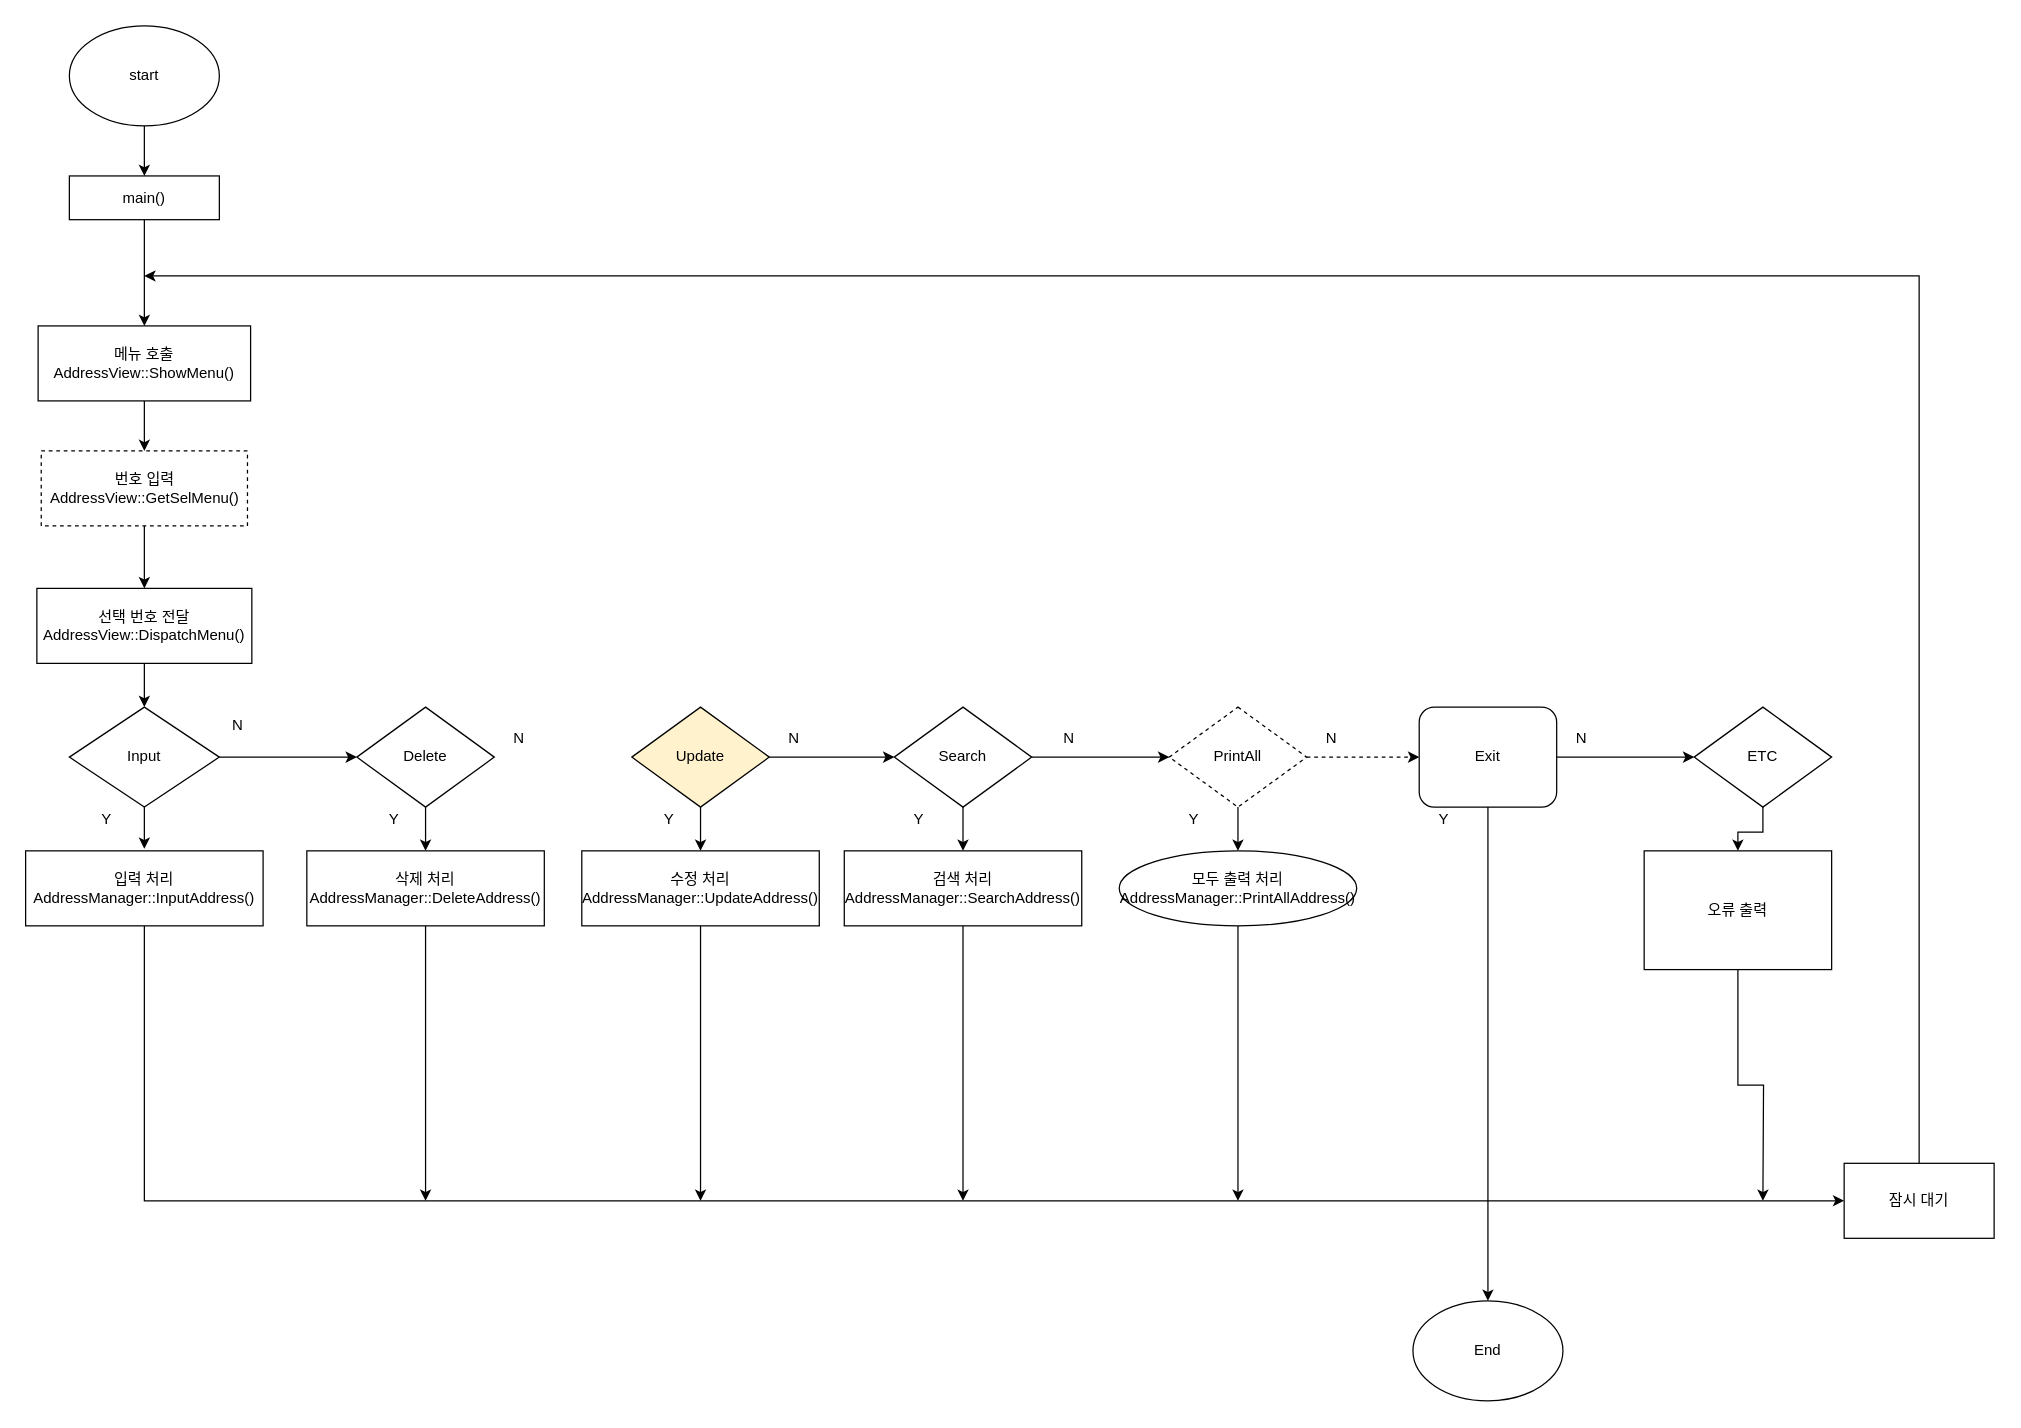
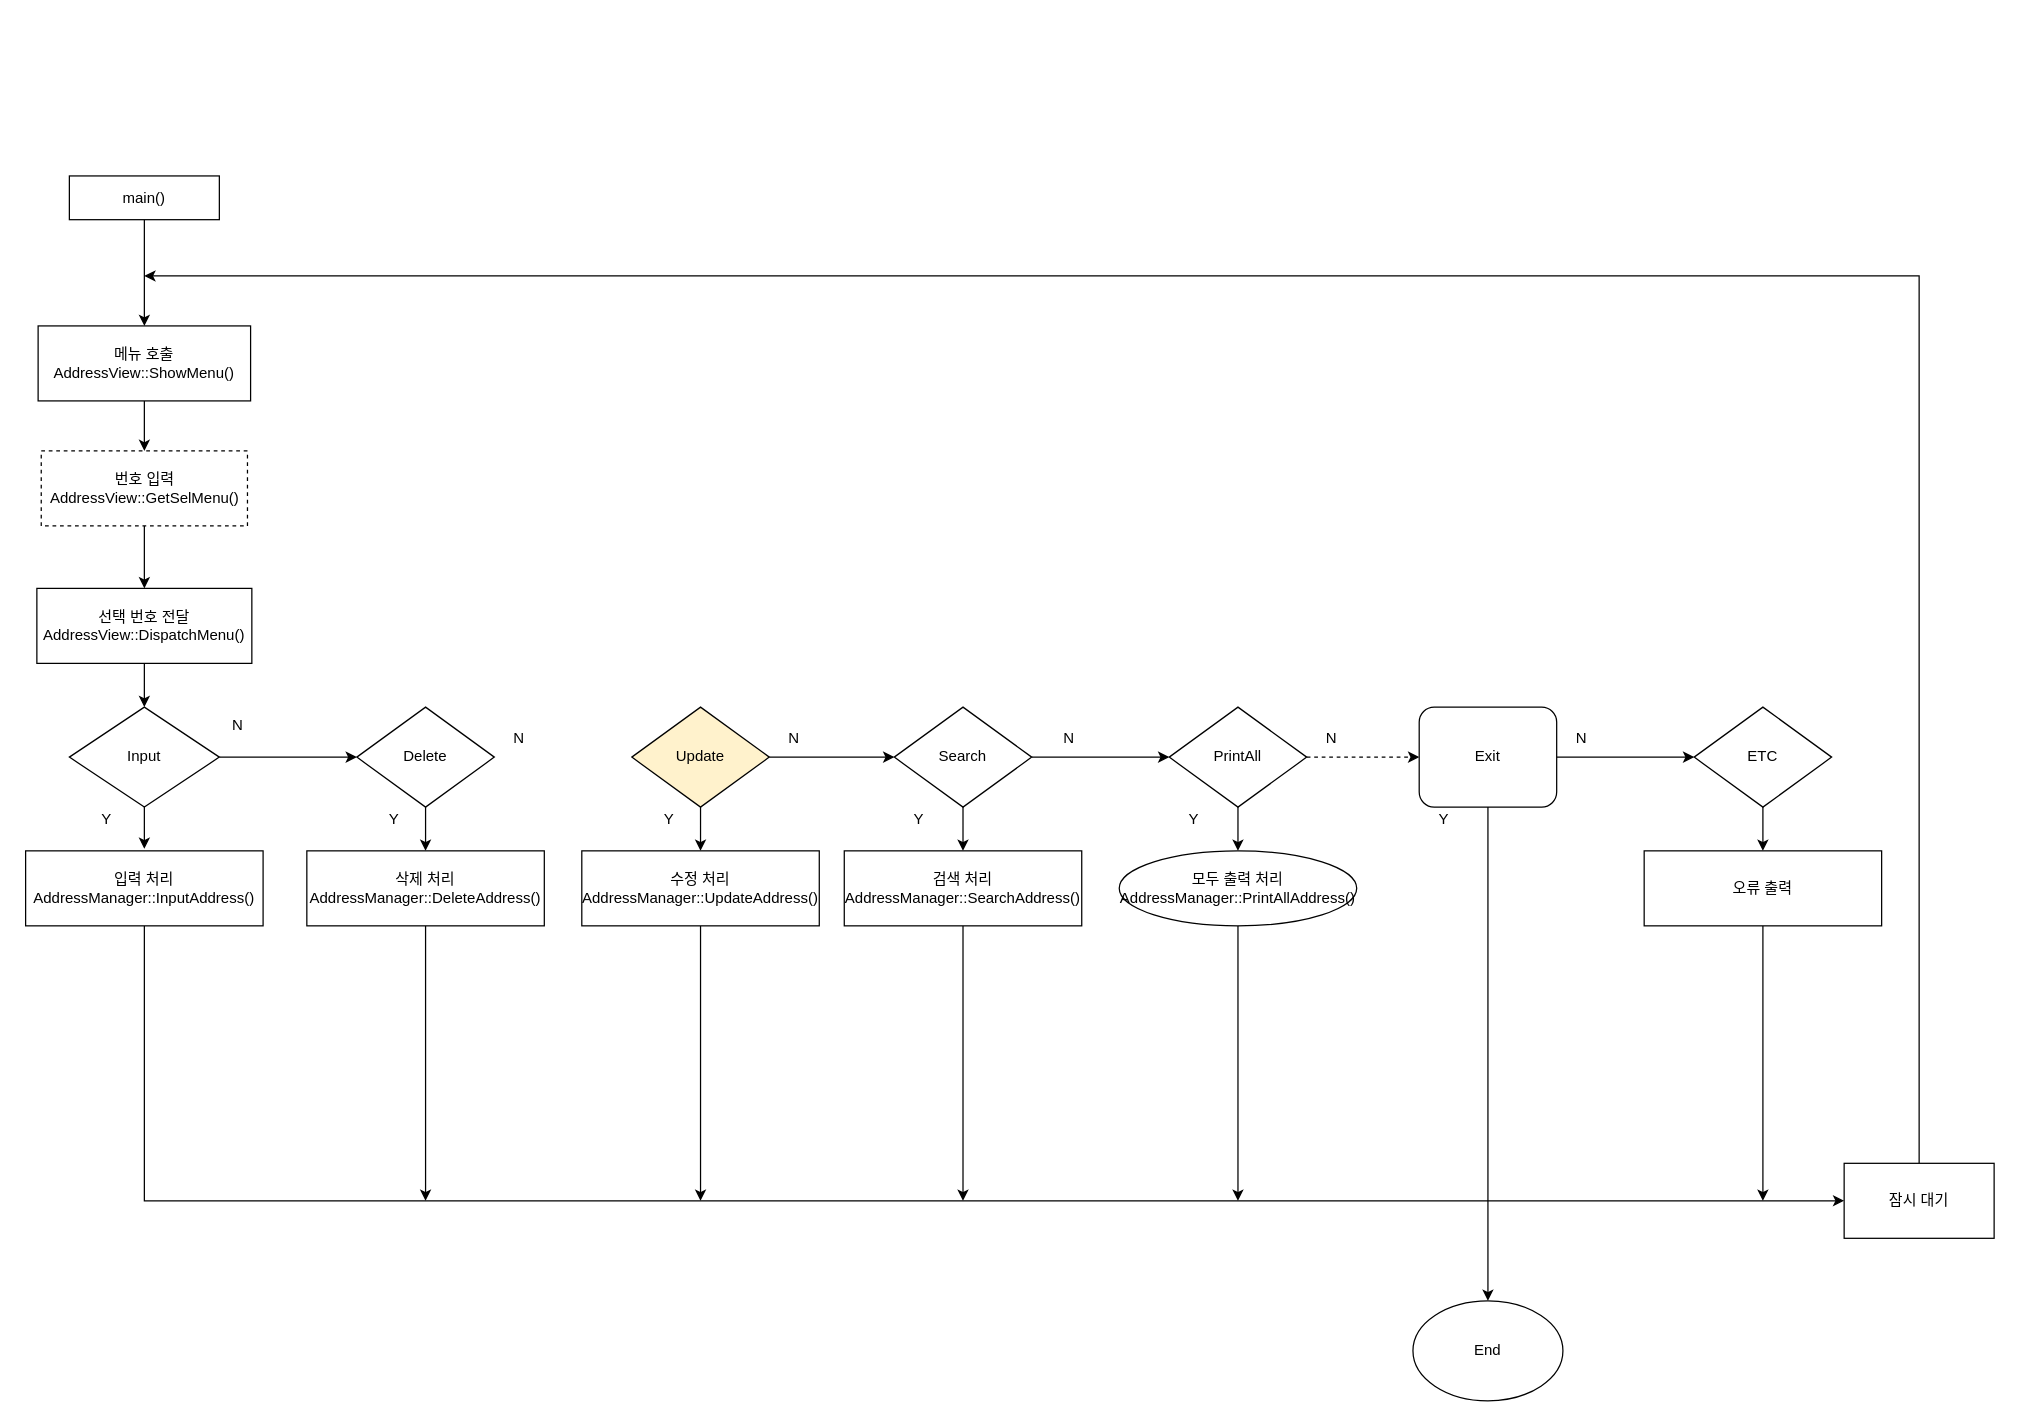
node "start": removed
edge "start" -> "main()": removed
node "PrintAll": style dashed -> solid
node "오류 출력": size 188x119 -> 238x75
